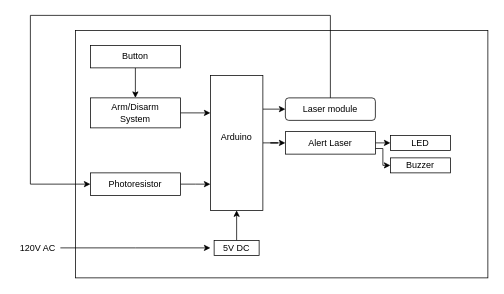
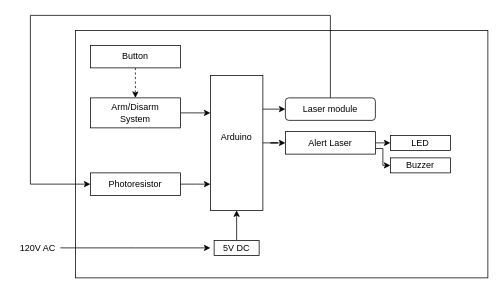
edge "Button" -> "Arm/Disarm System": style solid -> dashed
